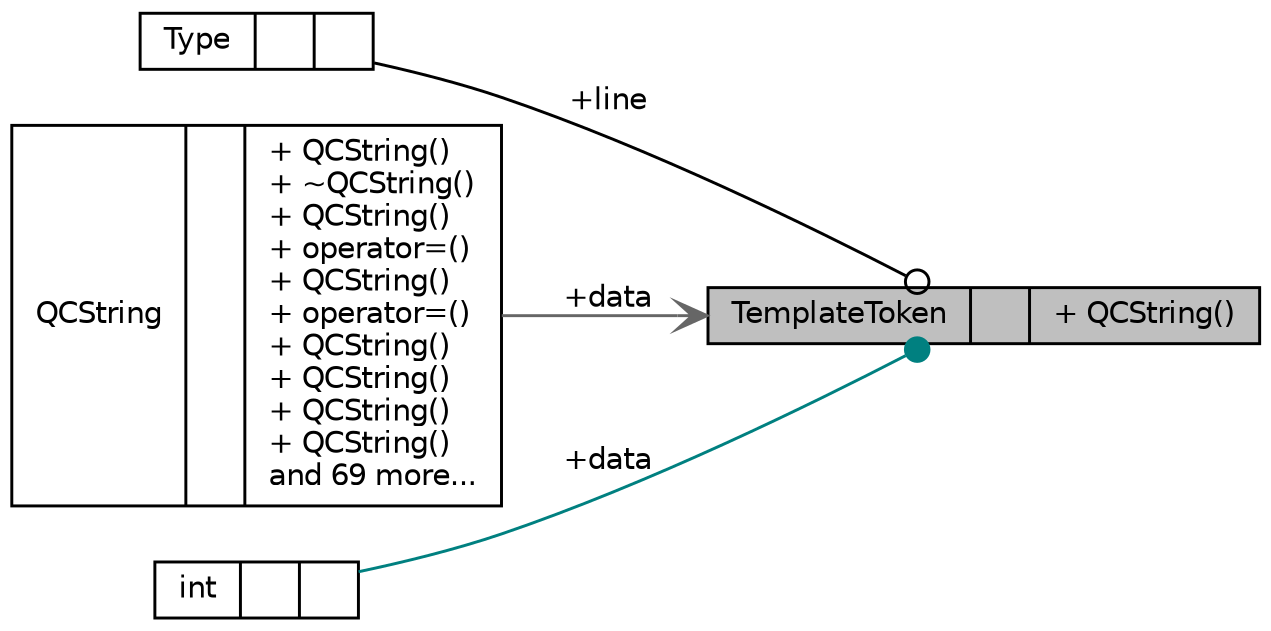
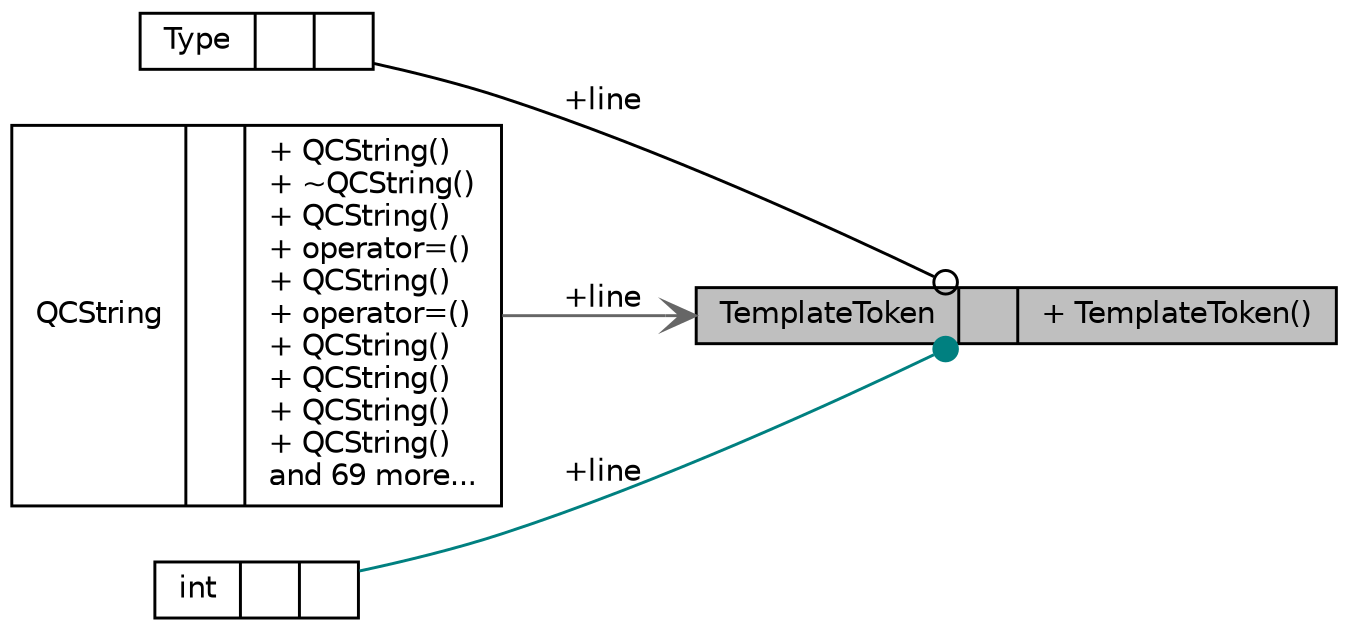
edge "QCString" -> "TemplateToken": label " +data" -> " +line"
node "TemplateToken": text "+ QCString()" -> "+ TemplateToken()"
edge "int" -> "TemplateToken": label " +data" -> " +line"
